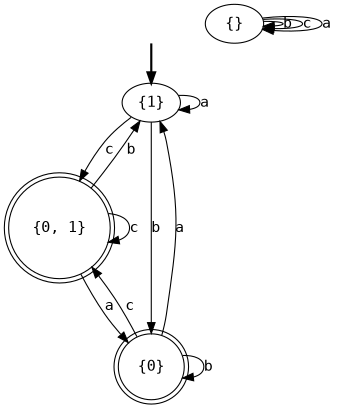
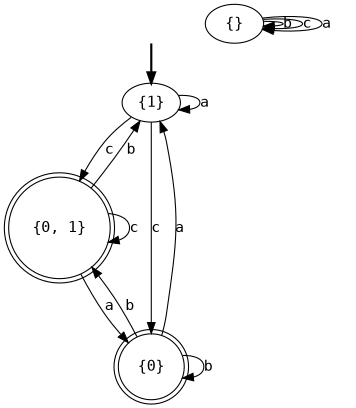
edge "{1}" -> "{0}": label "b" -> "c"
edge "{0}" -> "{0, 1}": label "c" -> "b"
